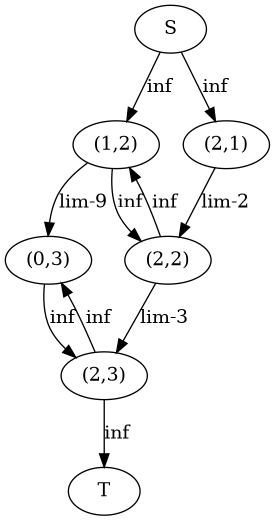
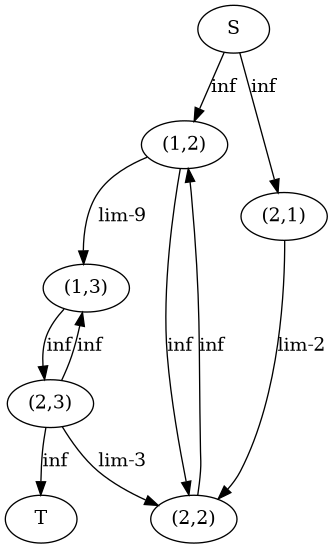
node "(0,3)": label "(0,3)" -> "(1,3)"
edge "(2,2)" -> "(2,3)": reversed
